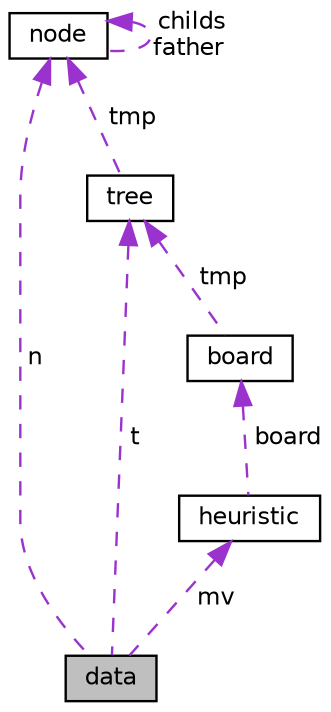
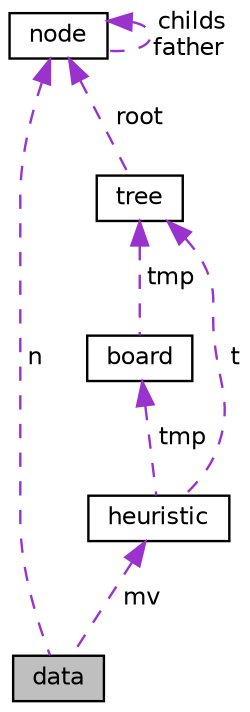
edge "tree" -> "node": label " tmp" -> " root"
edge "heuristic" -> "board": label " board" -> " tmp"
edge "data" -> "tree": now "heuristic" -> "tree"
